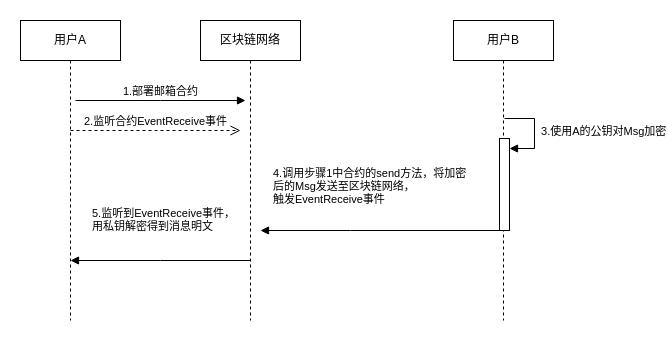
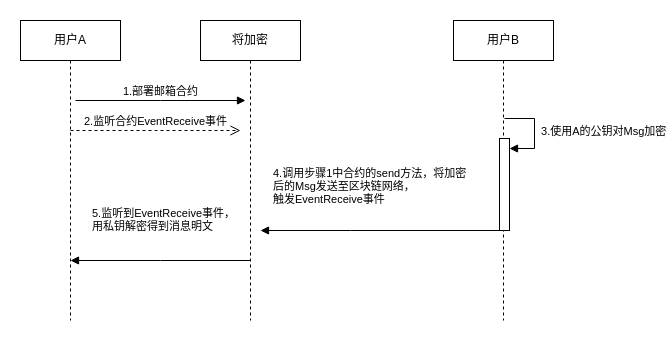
node "区块链网络": label "区块链网络" -> "将加密"
